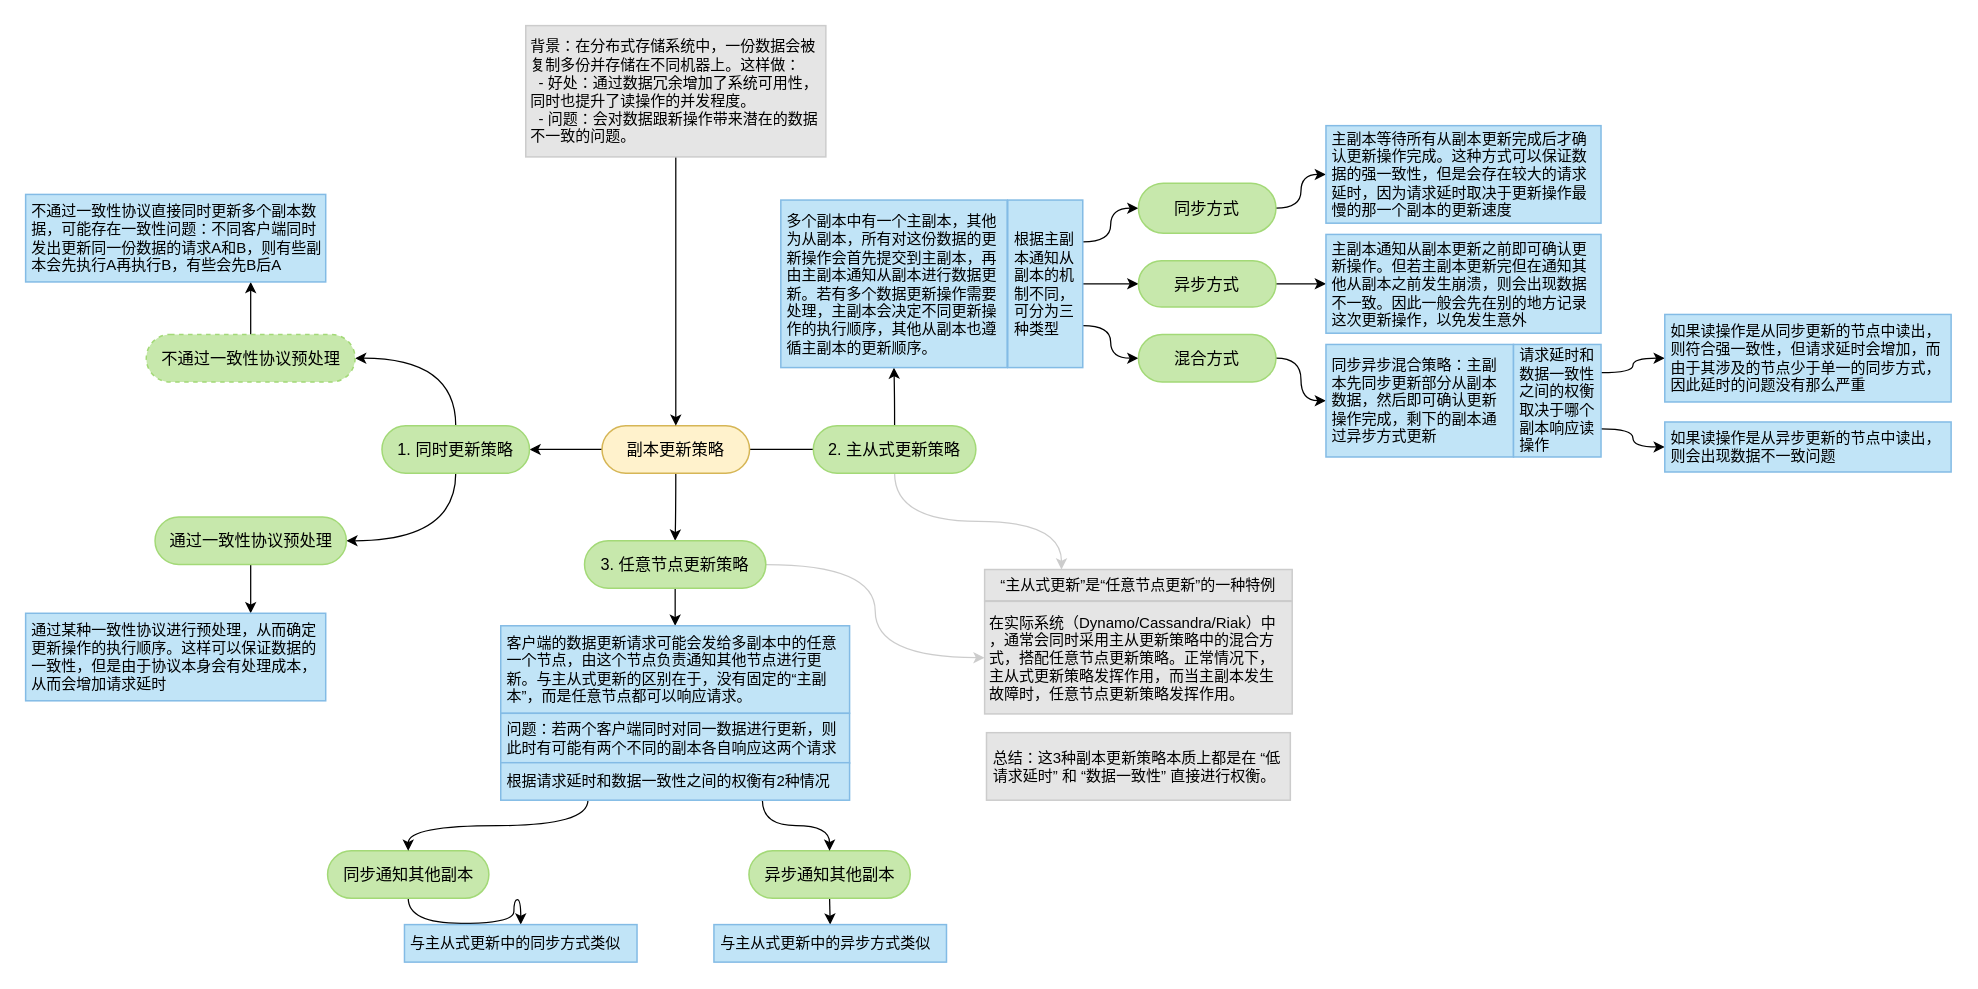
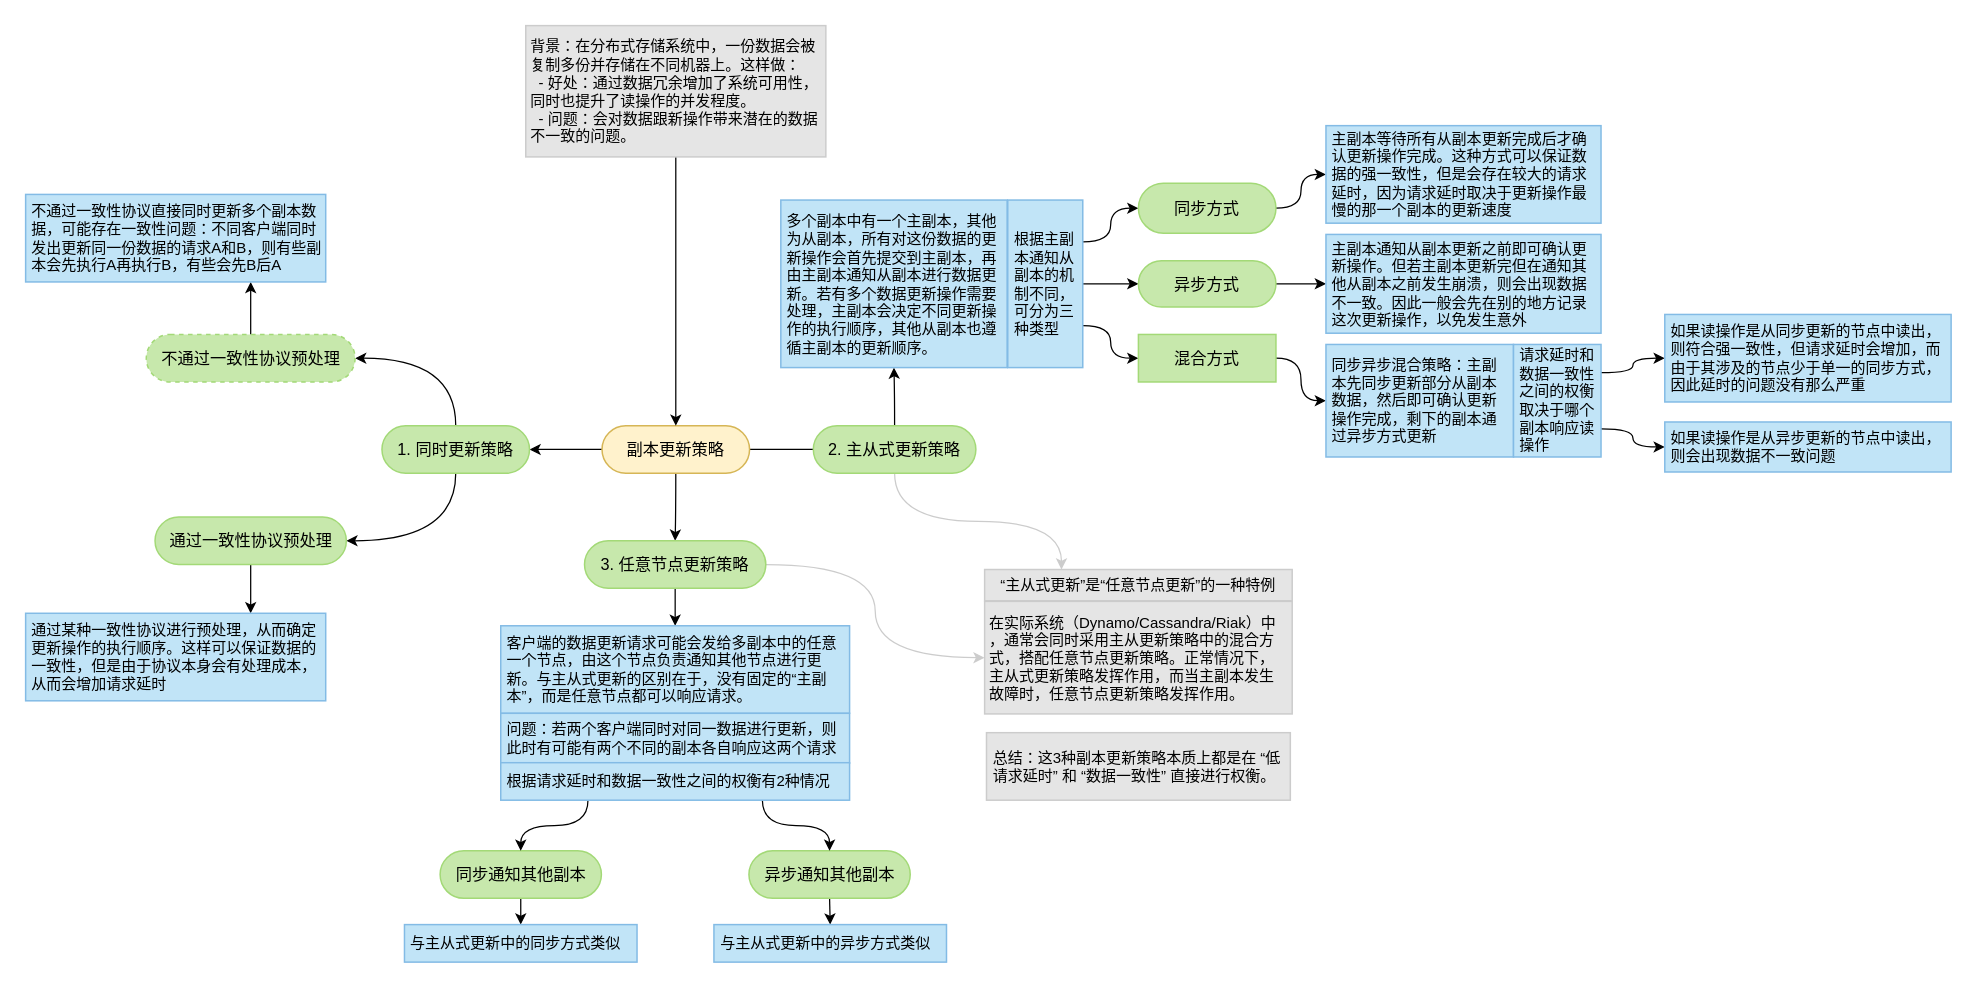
node "混合方式": shape rounded rectangle -> rectangle
node "同步通知其他副本": moved (408, 874) -> (521, 874)
